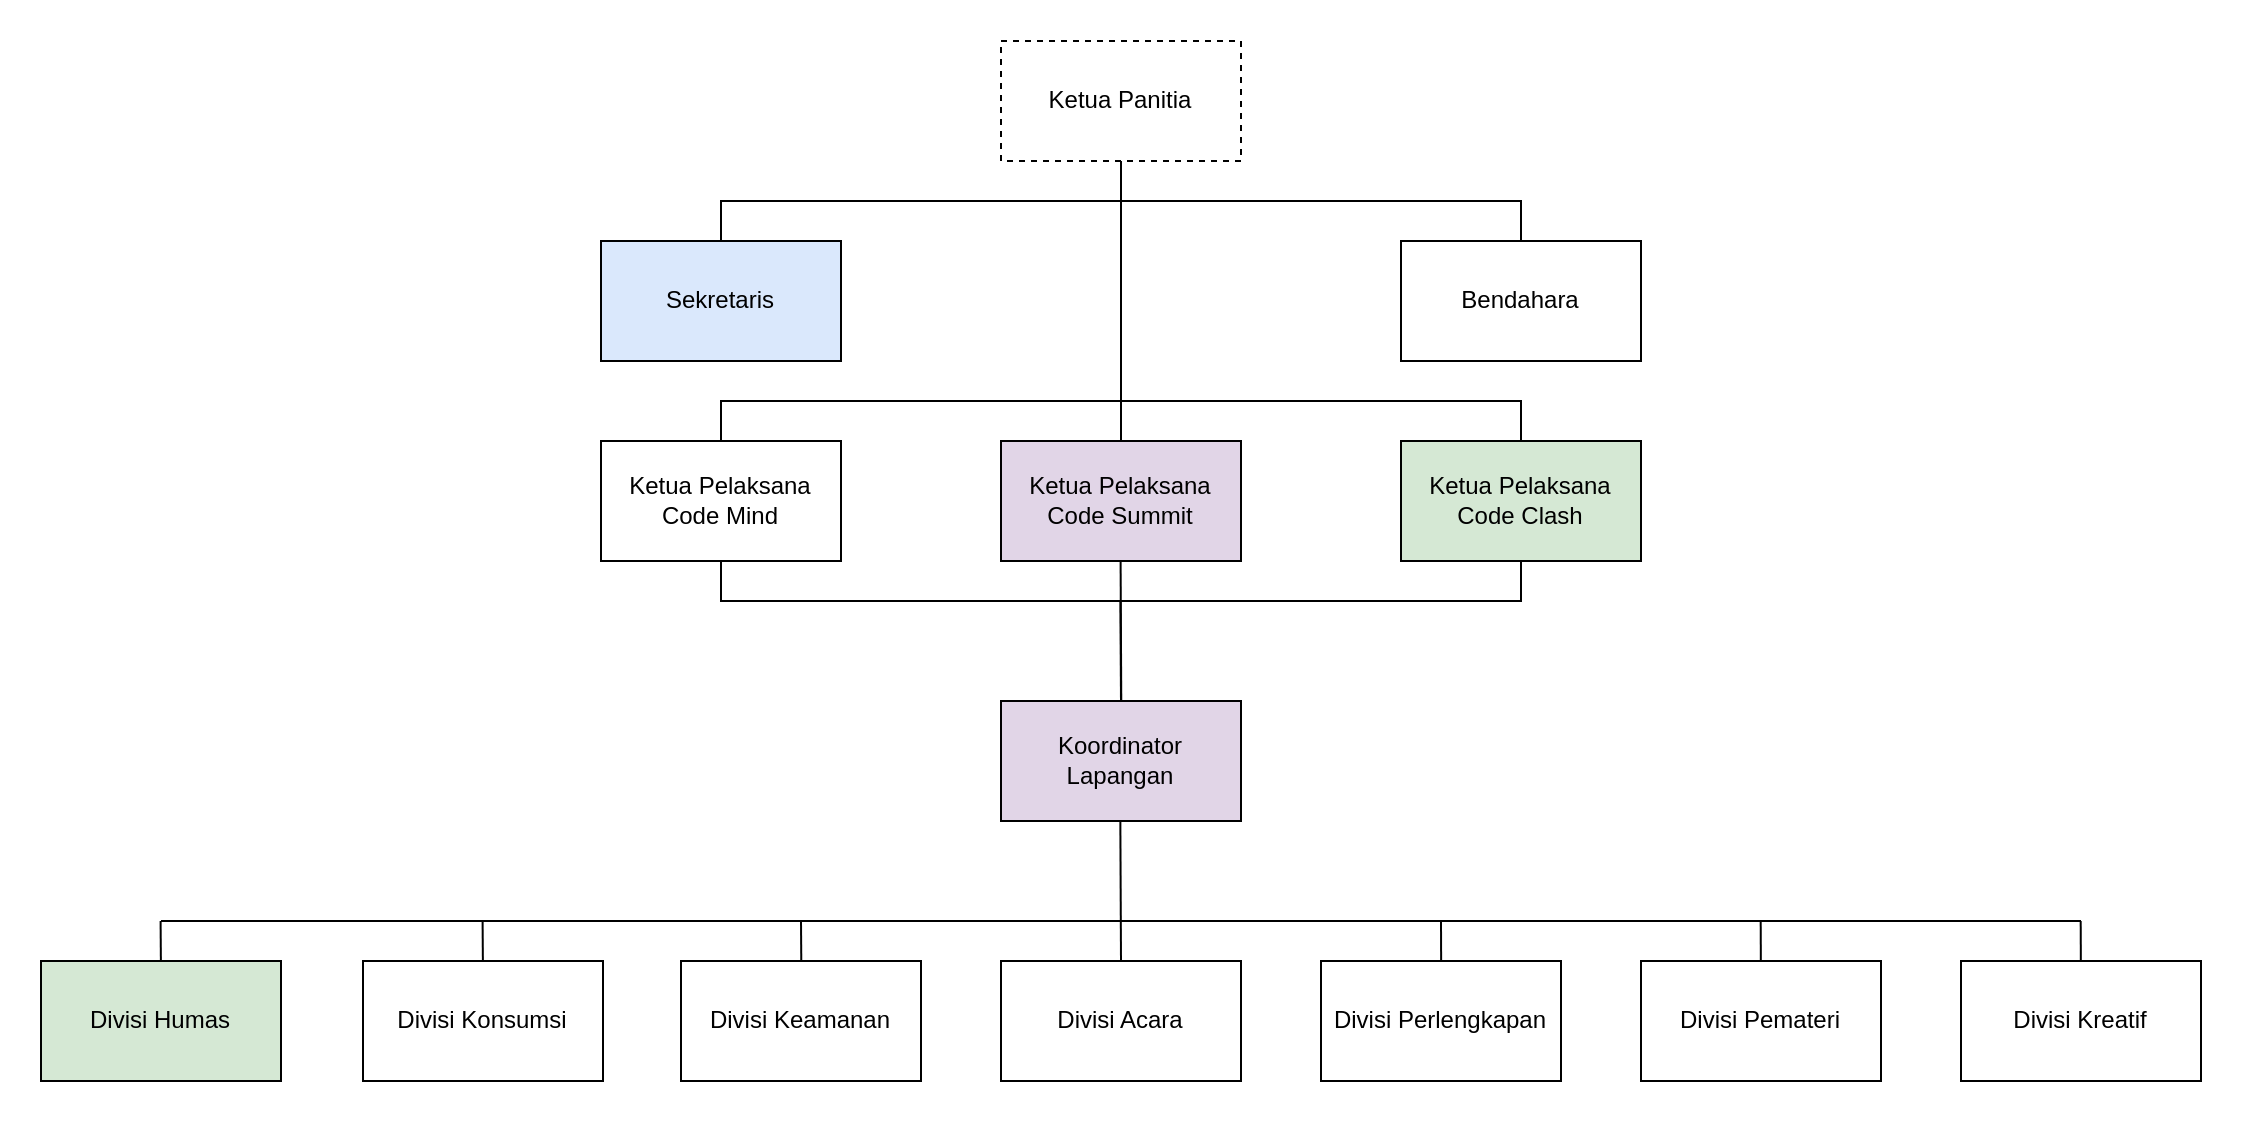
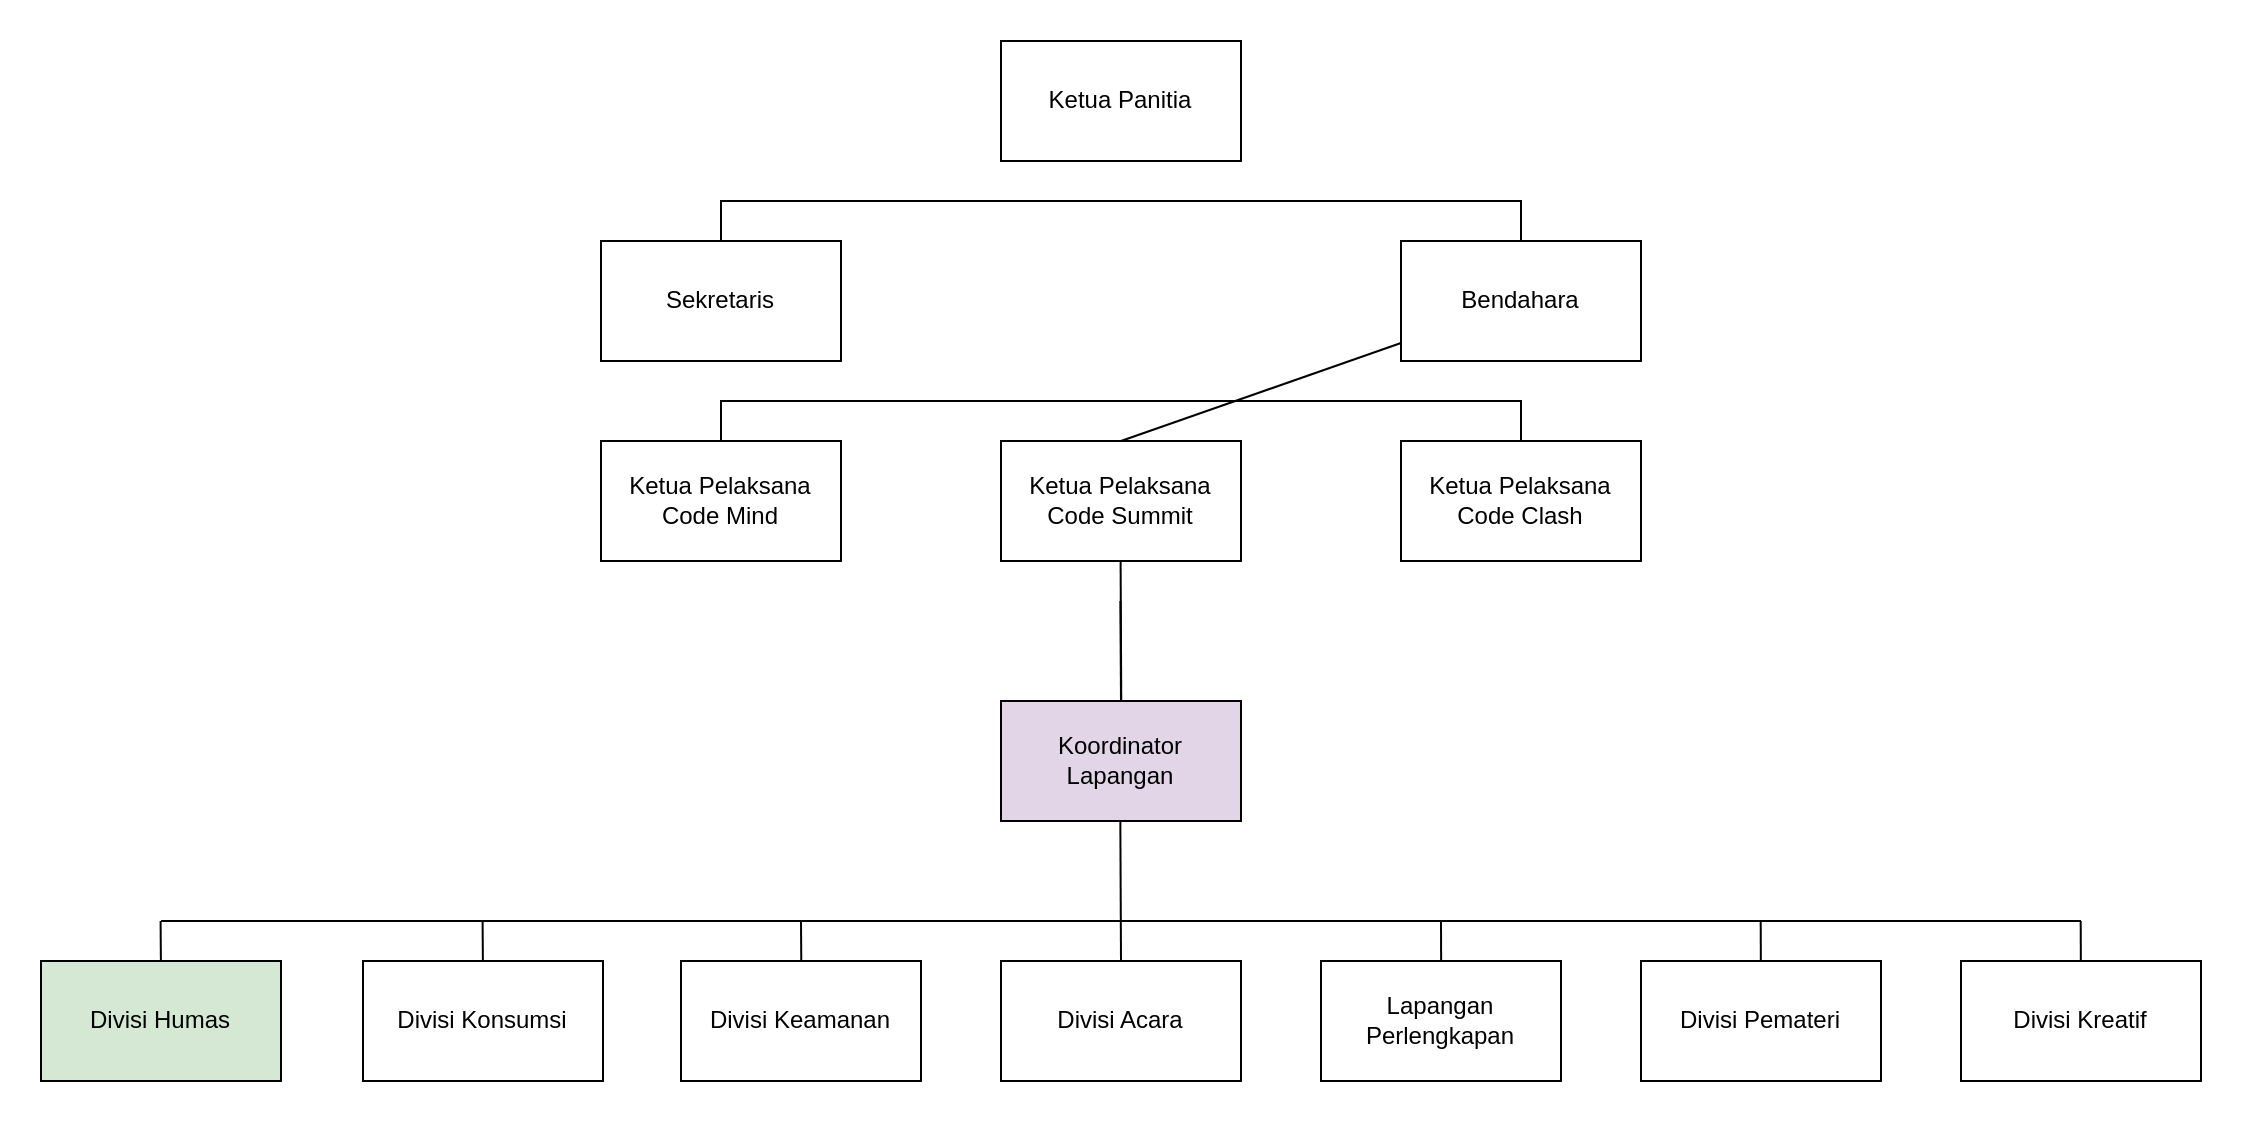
node "Ketua Panitia": style dashed -> solid
node "Sekretaris": fillcolor #dae8fc -> #ffffff
edge "Ketua Panitia" -- "Ketua Pelaksana Code Summit": now "Bendahara" -- "Ketua Pelaksana Code Summit"
node "Ketua Pelaksana Code Summit": fillcolor #e1d5e7 -> #ffffff
node "Ketua Pelaksana Code Clash": fillcolor #d5e8d4 -> #ffffff
edge "Ketua Pelaksana Code Mind" -- "Ketua Pelaksana Code Clash": removed
node "Divisi Perlengkapan": label "Divisi Perlengkapan" -> "Lapangan Perlengkapan"
